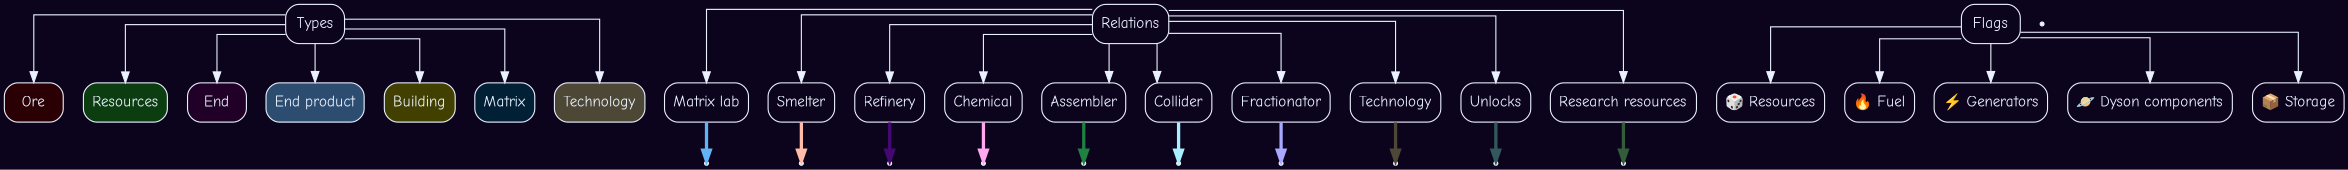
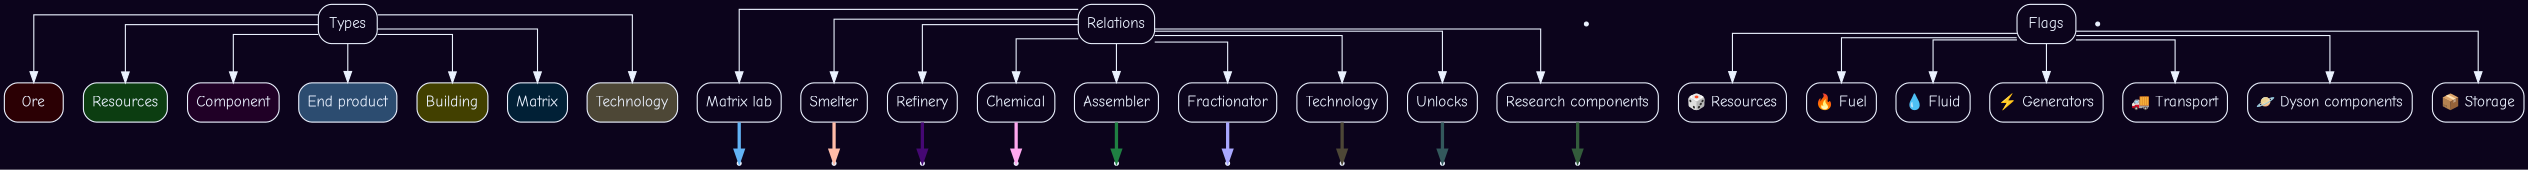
node "End": label "End" -> "Component"
node "Collider": removed
node "Research resources": label "Research resources" -> "Research components"
node "💧 Fluid": added
node "🚚 Transport": added
